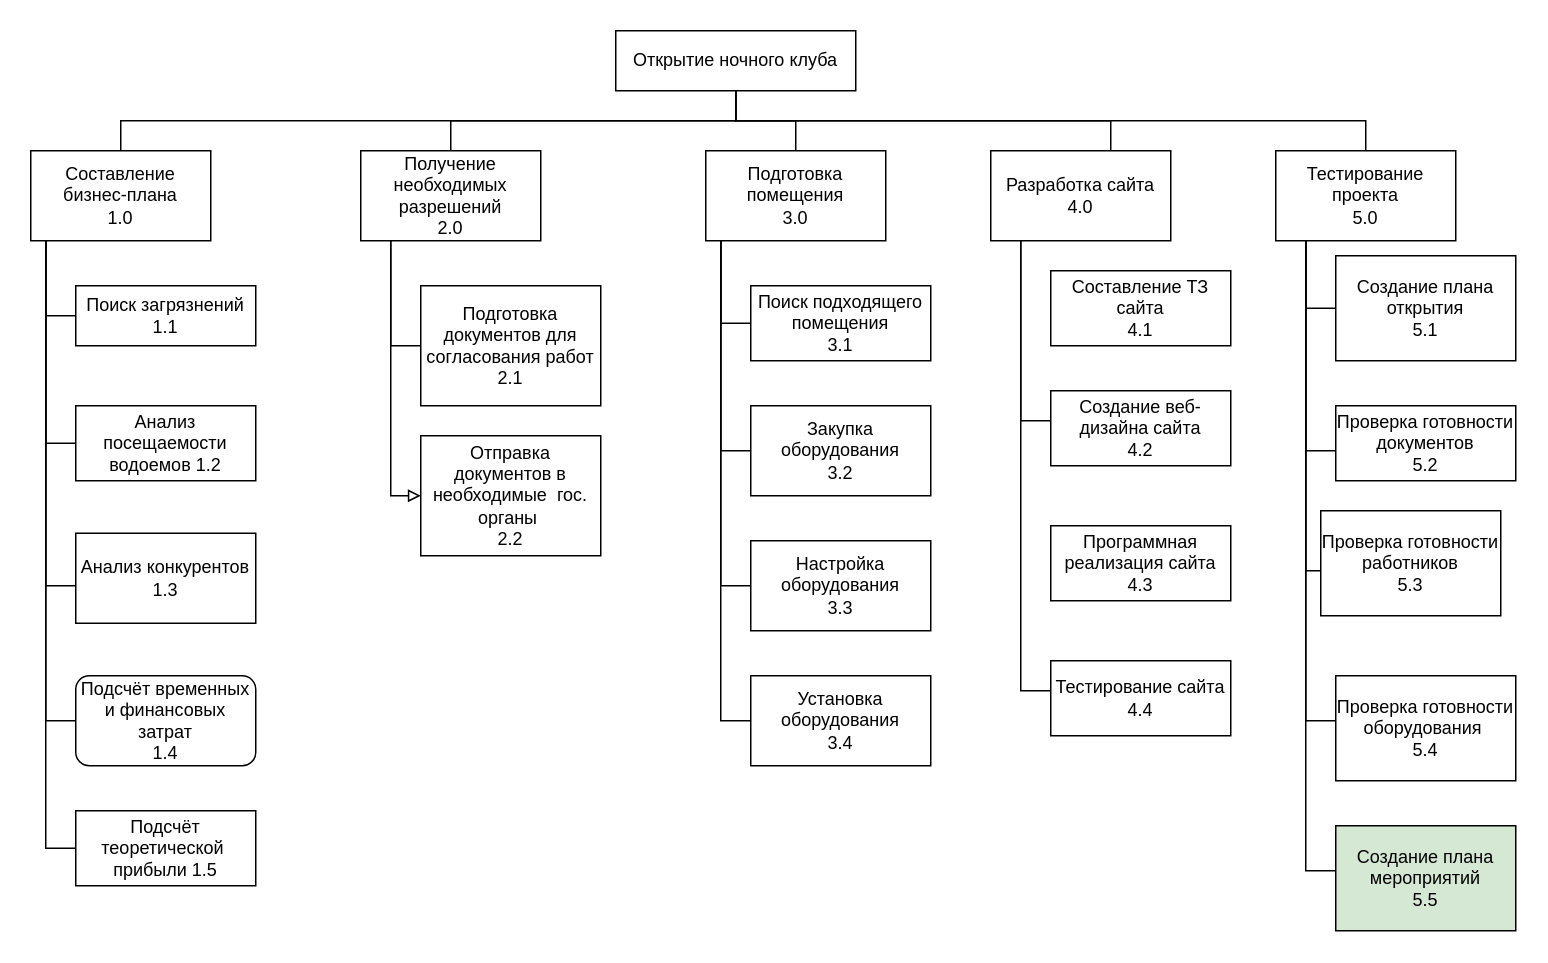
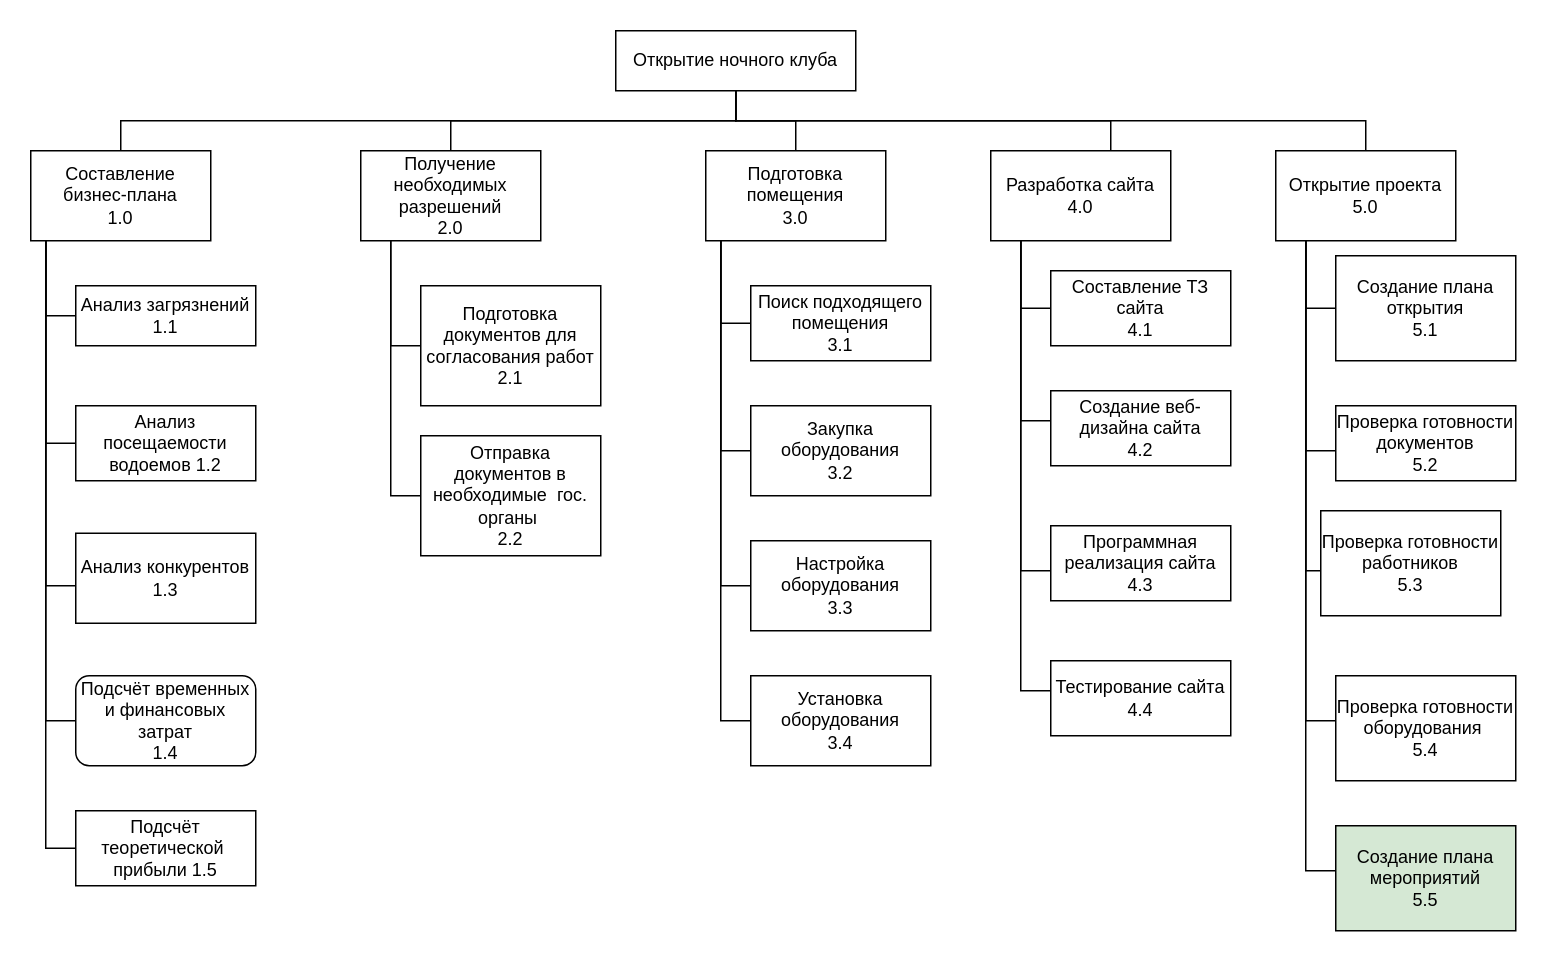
node "Тестирование проекта 5.0": label "Тестирование проекта 5.0" -> "Открытие проекта 5.0"
edge "Разработка сайта 4.0" -- "Составление ТЗ сайта 4.1": added
node "Поиск загрязнений 1.1": label "Поиск загрязнений 1.1" -> "Анализ загрязнений 1.1"
edge "Получение необходимых разрешений 2.0" -> "Отправка документов в необходимые гос. органы 2.2": arrowhead block -> none
edge "Разработка сайта 4.0" -- "Программная реализация сайта 4.3": added
